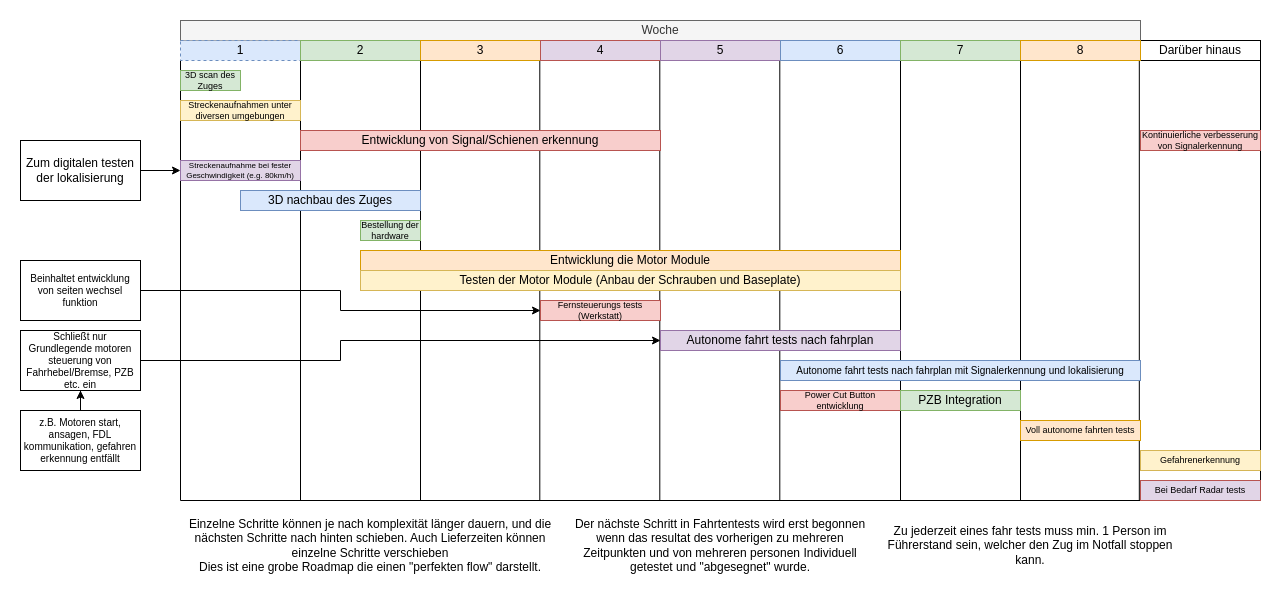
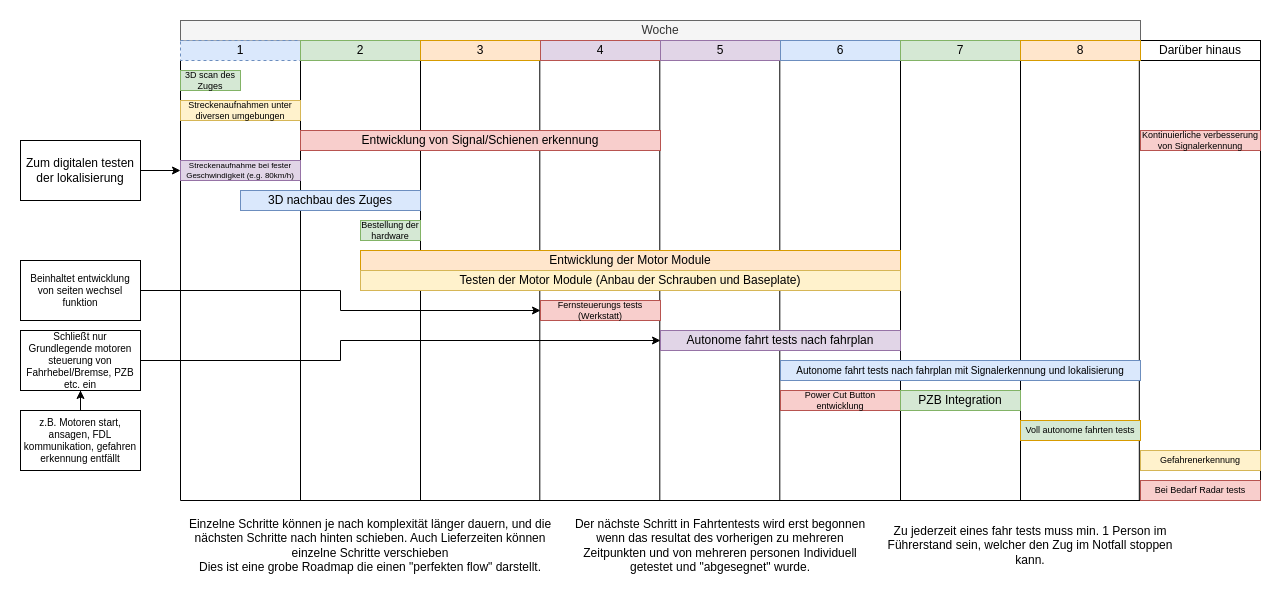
node "Entwicklung die Motor Module": label "Entwicklung die Motor Module" -> "Entwicklung der Motor Module"
node "Voll autonome fahrten tests": fillcolor #ffe6cc -> #d5e8d4
node "Bei Bedarf Radar tests": fillcolor #e1d5e7 -> #f8cecc
